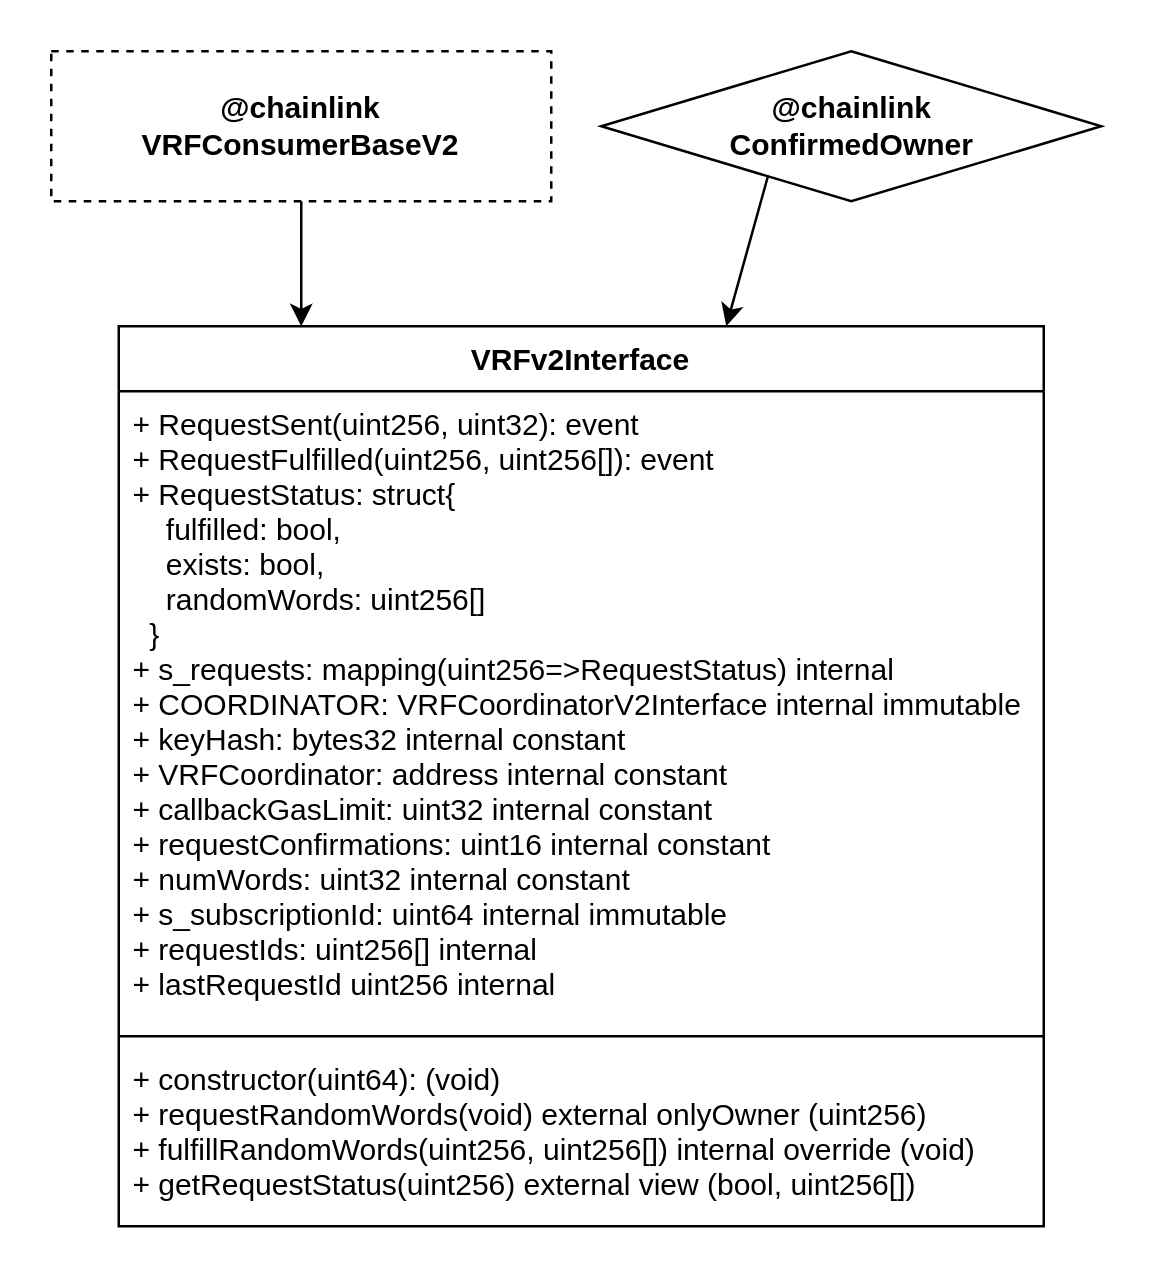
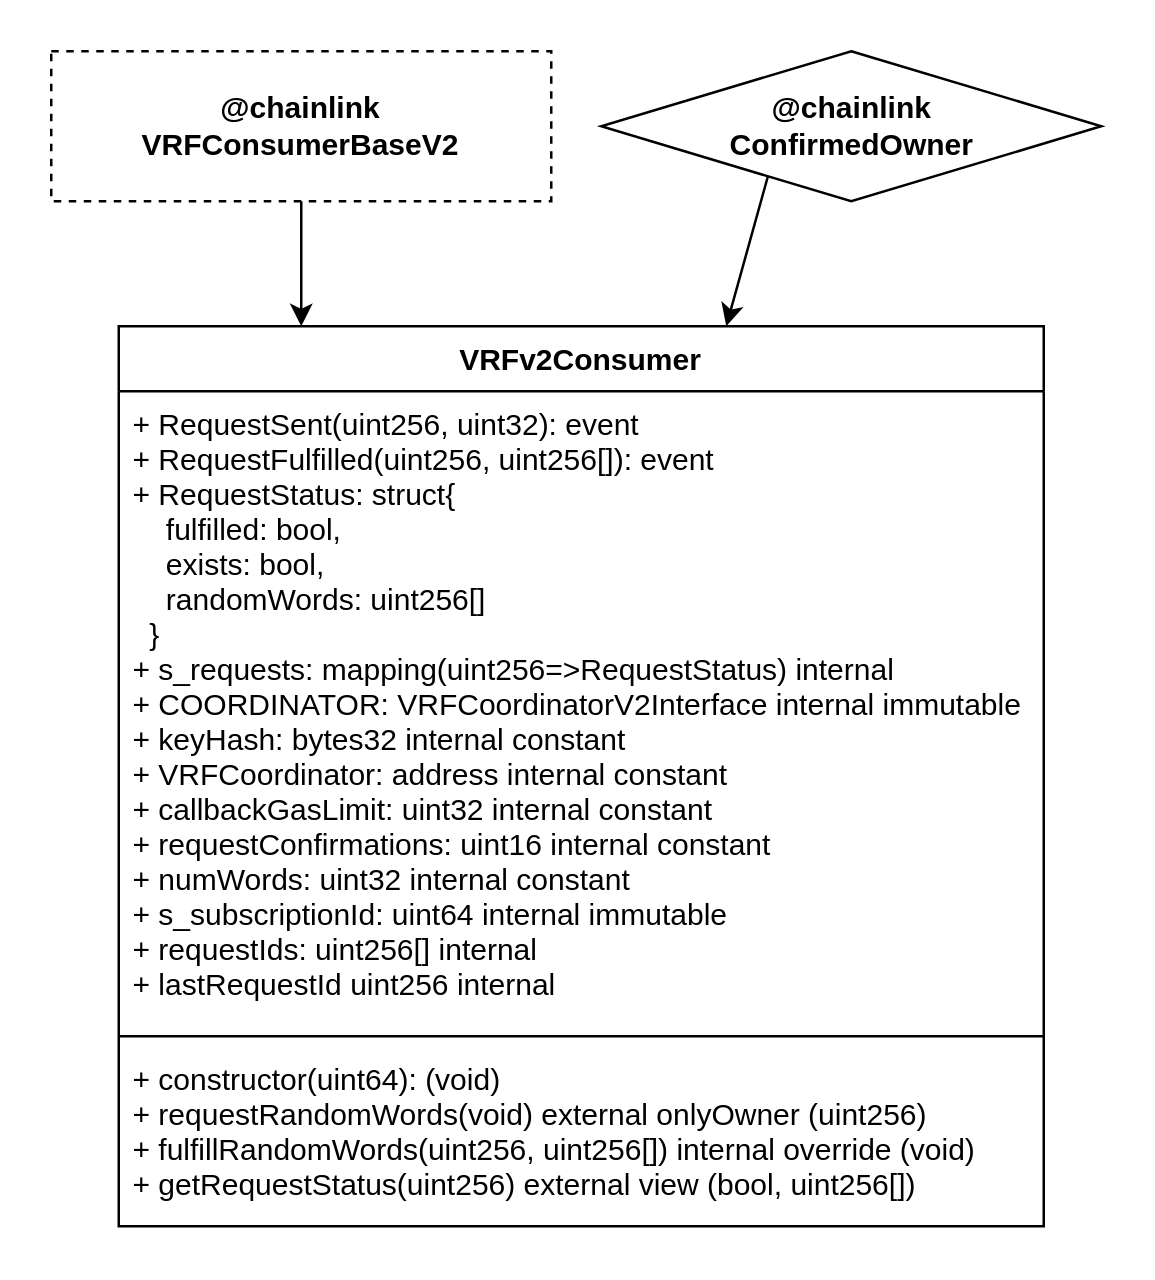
node "VRFv2Interface": label "VRFv2Interface" -> "VRFv2Consumer"
